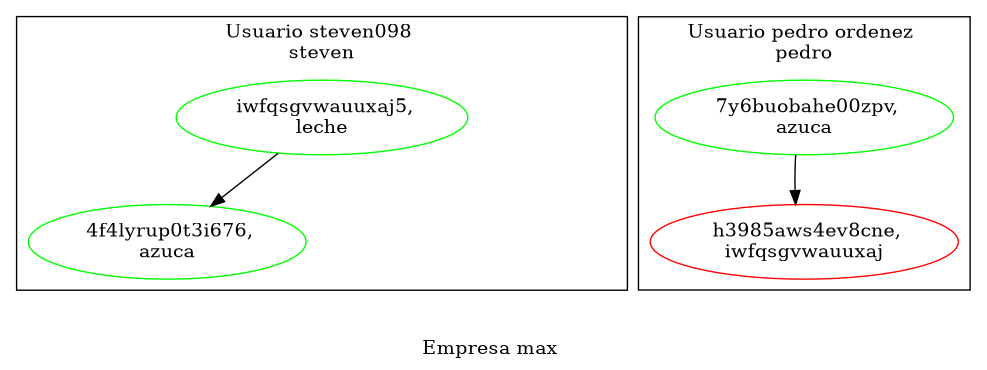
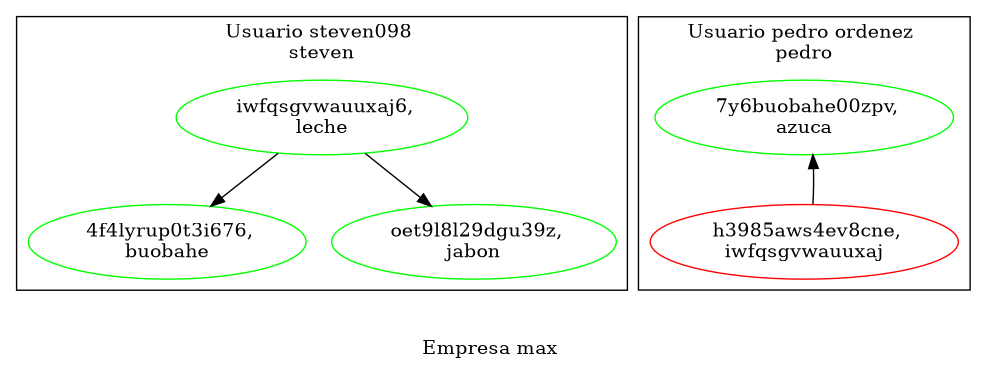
node "iwfqsgvwauuxaj5, leche": label "iwfqsgvwauuxaj5, leche" -> "iwfqsgvwauuxaj6, leche"
edge "7y6buobahe00zpv, azuca" -> "h3985aws4ev8cne, iwfqsgvwauuxaj": reversed
node "4f4lyrup0t3i676, azuca": label "4f4lyrup0t3i676, azuca" -> "4f4lyrup0t3i676, buobahe"
node "oet9l8l29dgu39z, jabon": added
